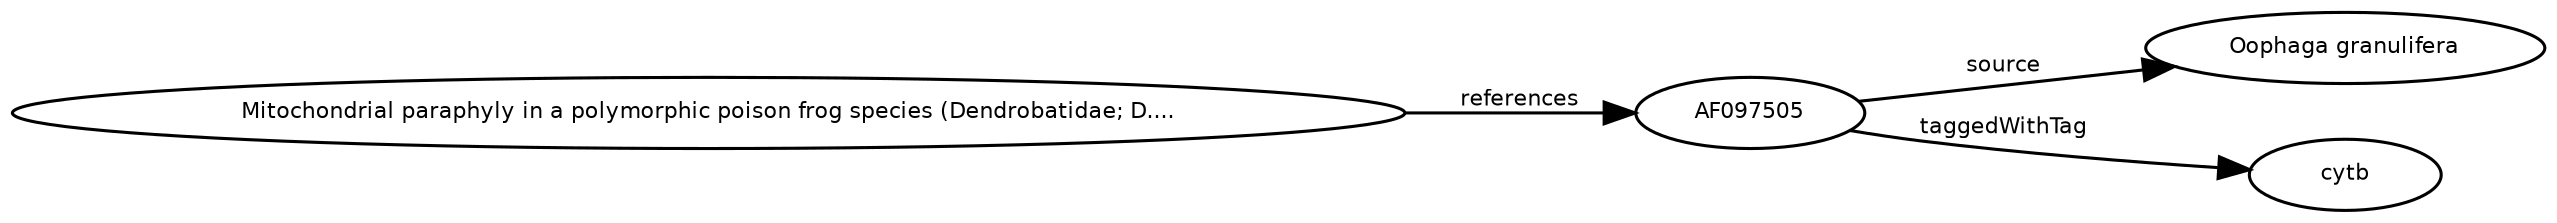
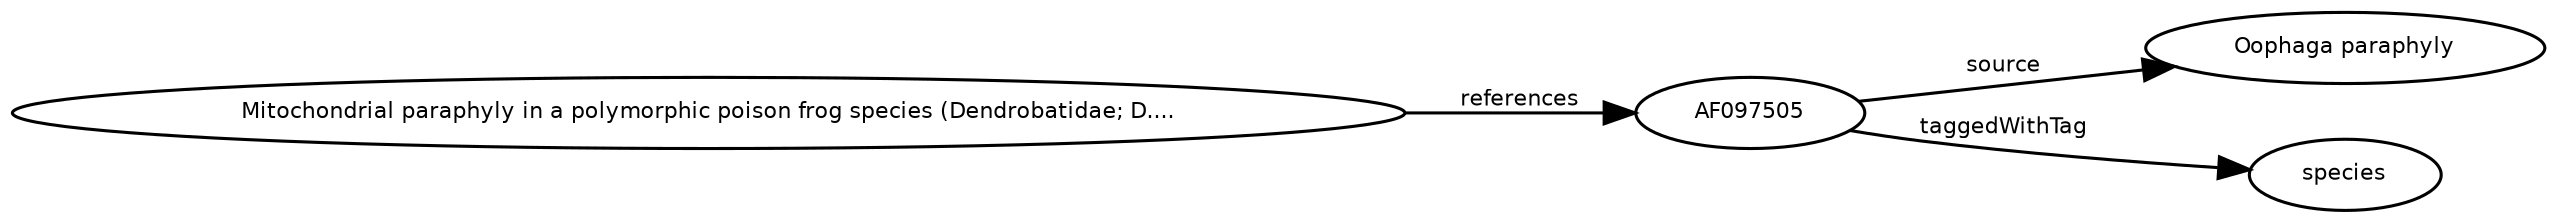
node "Oophaga granulifera": label "Oophaga granulifera" -> "Oophaga paraphyly"
node "cytb": label "cytb" -> "species"
